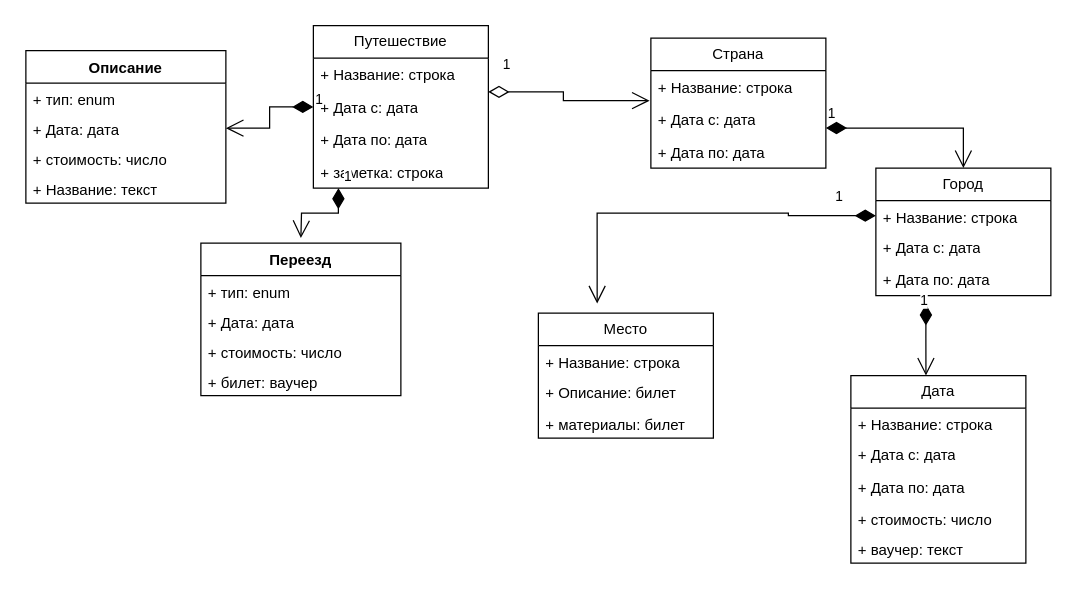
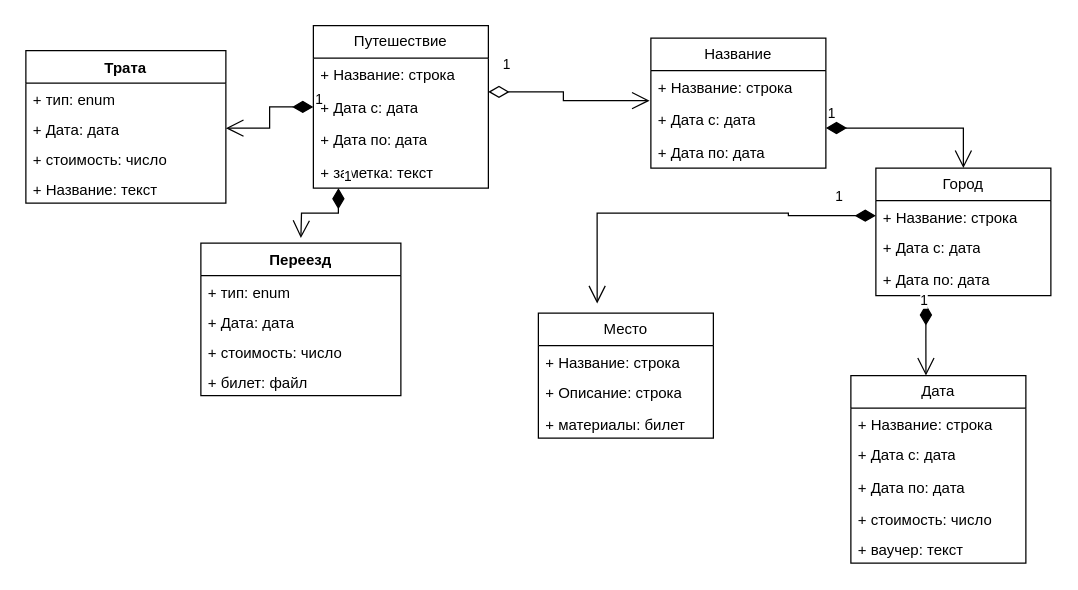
node "Страна": label "Страна" -> "Название"
node "Описание": label "Описание" -> "Трата"
node "+ заметка: строка": label "+ заметка: строка" -> "+ заметка: текст"
node "+ билет: ваучер": label "+ билет: ваучер" -> "+ билет: файл"
node "+ Описание: билет": label "+ Описание: билет" -> "+ Описание: строка"
